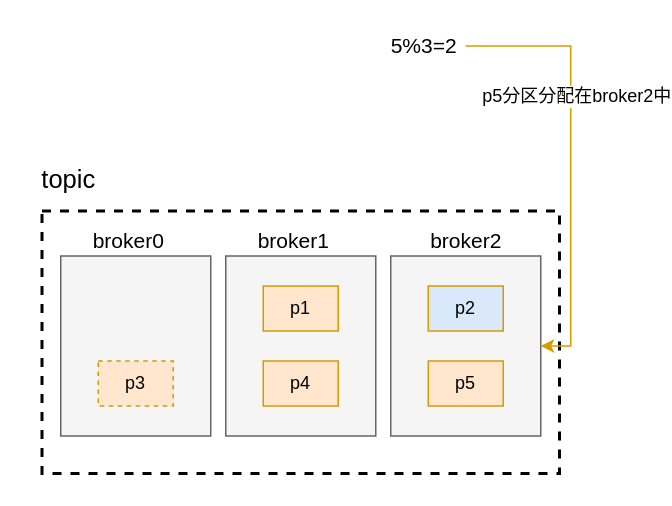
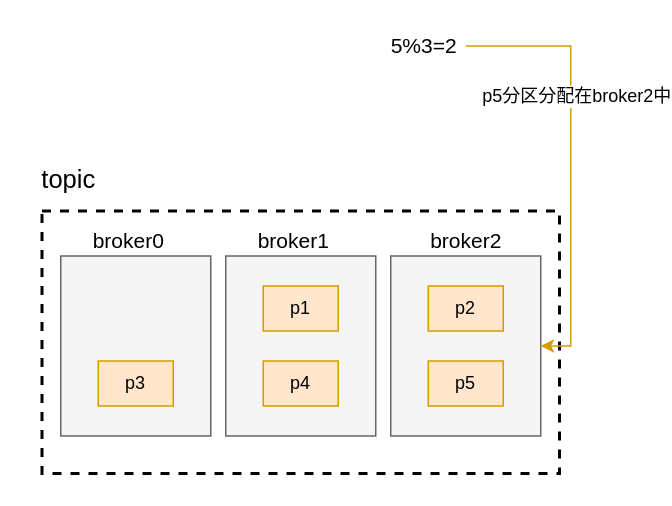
node "p2": fillcolor #dae8fc -> #ffe6cc
node "p3": style dashed -> solid
